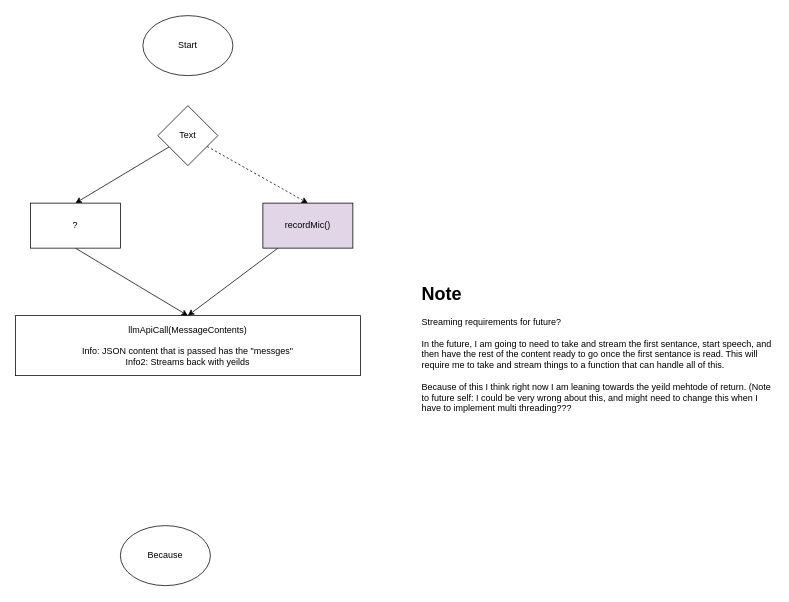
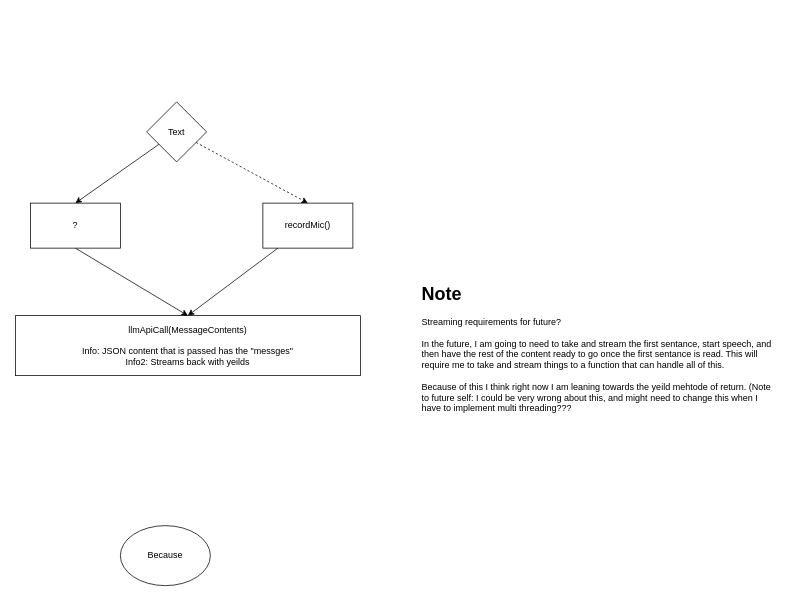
node "Start": removed
node "Text": moved (188, 135) -> (177, 132)
node "recordMic()": fillcolor #e1d5e7 -> #ffffff
